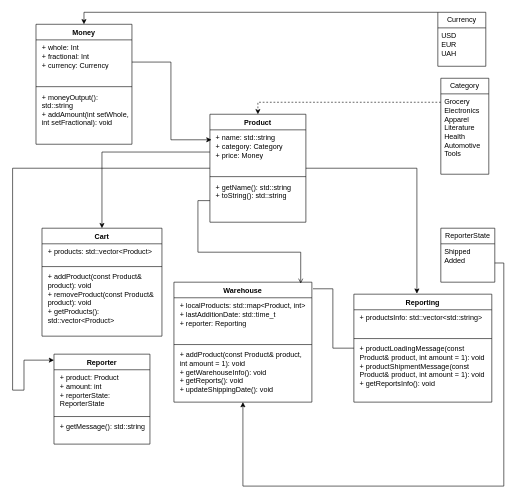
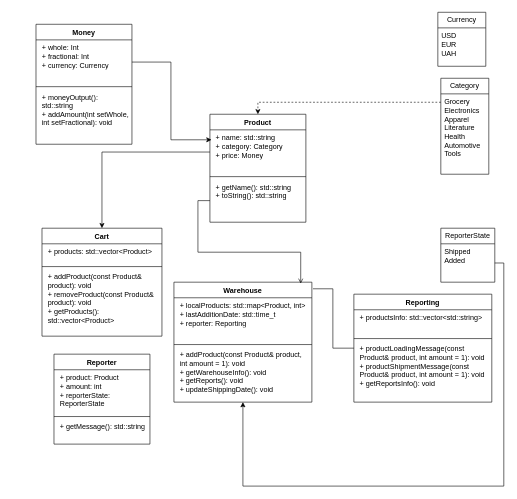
edge "Currency" -> "Money": removed
edge "Product" -> "Reporting": removed
edge "Product" -> "Reporter": removed
